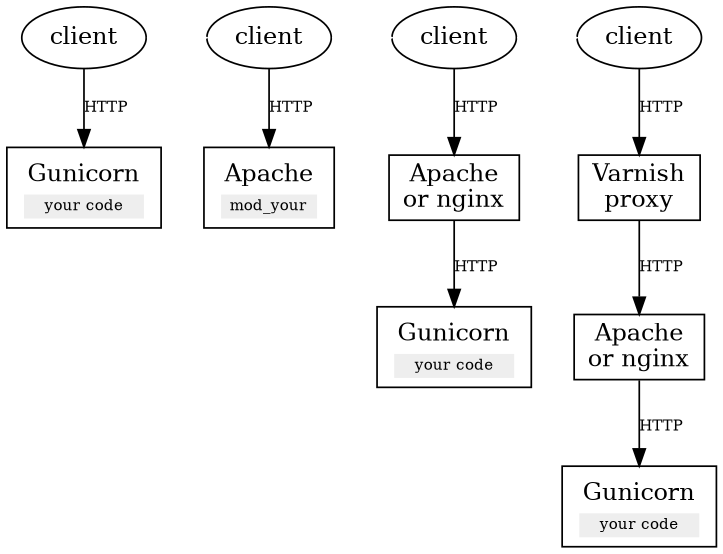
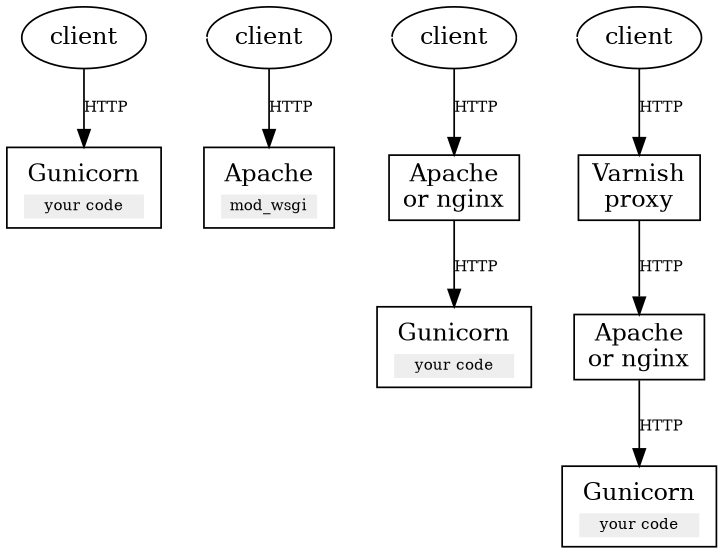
node "Apache": text "mod_your" -> "mod_wsgi"
